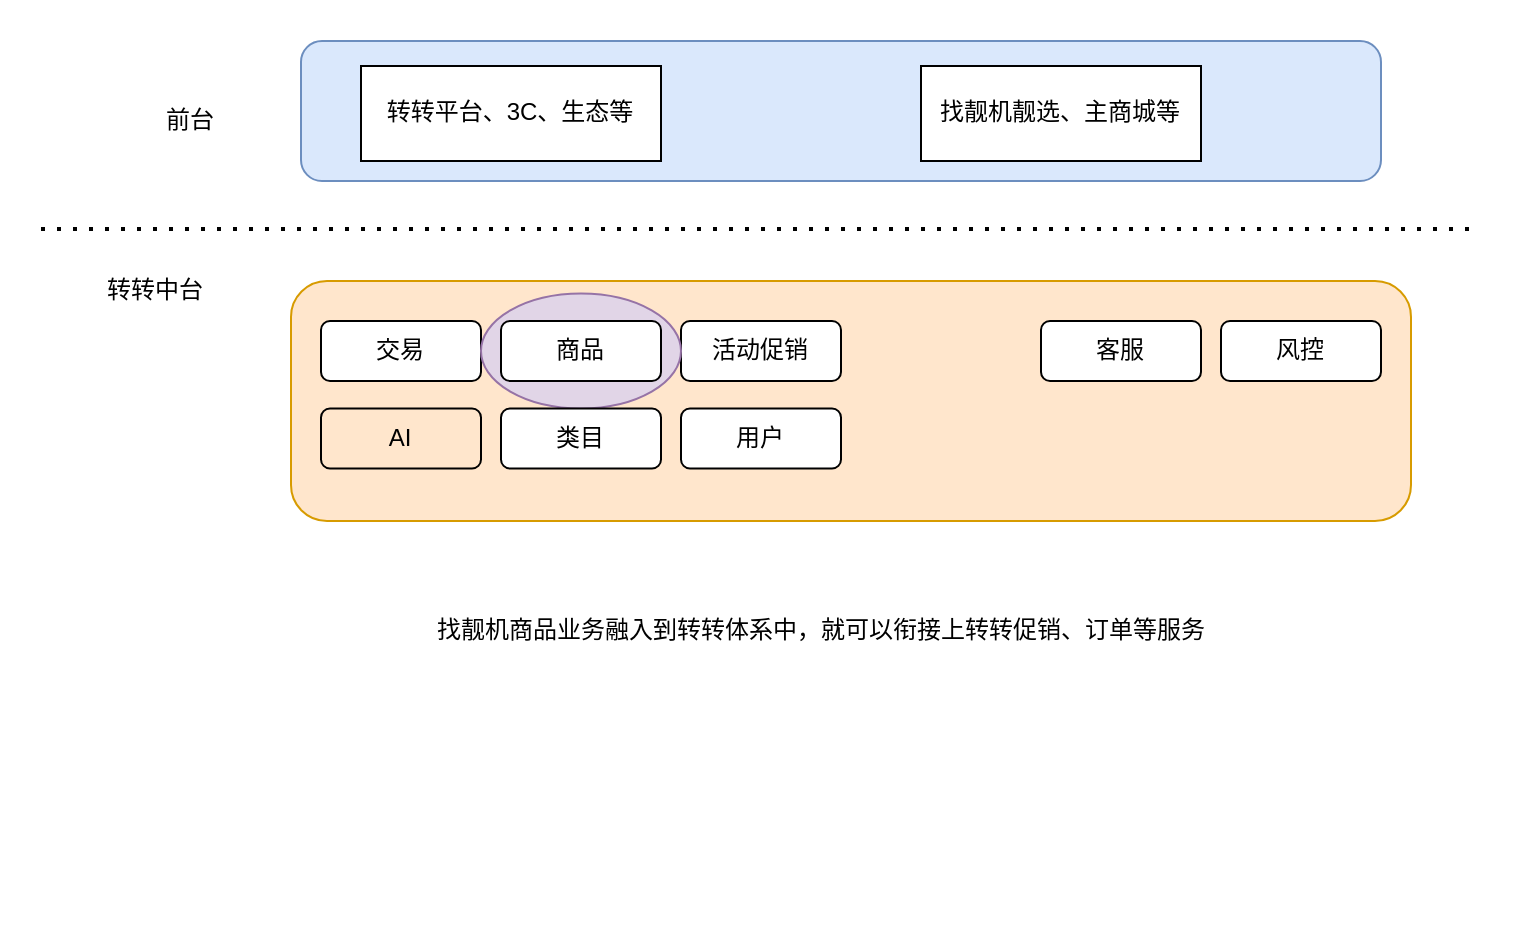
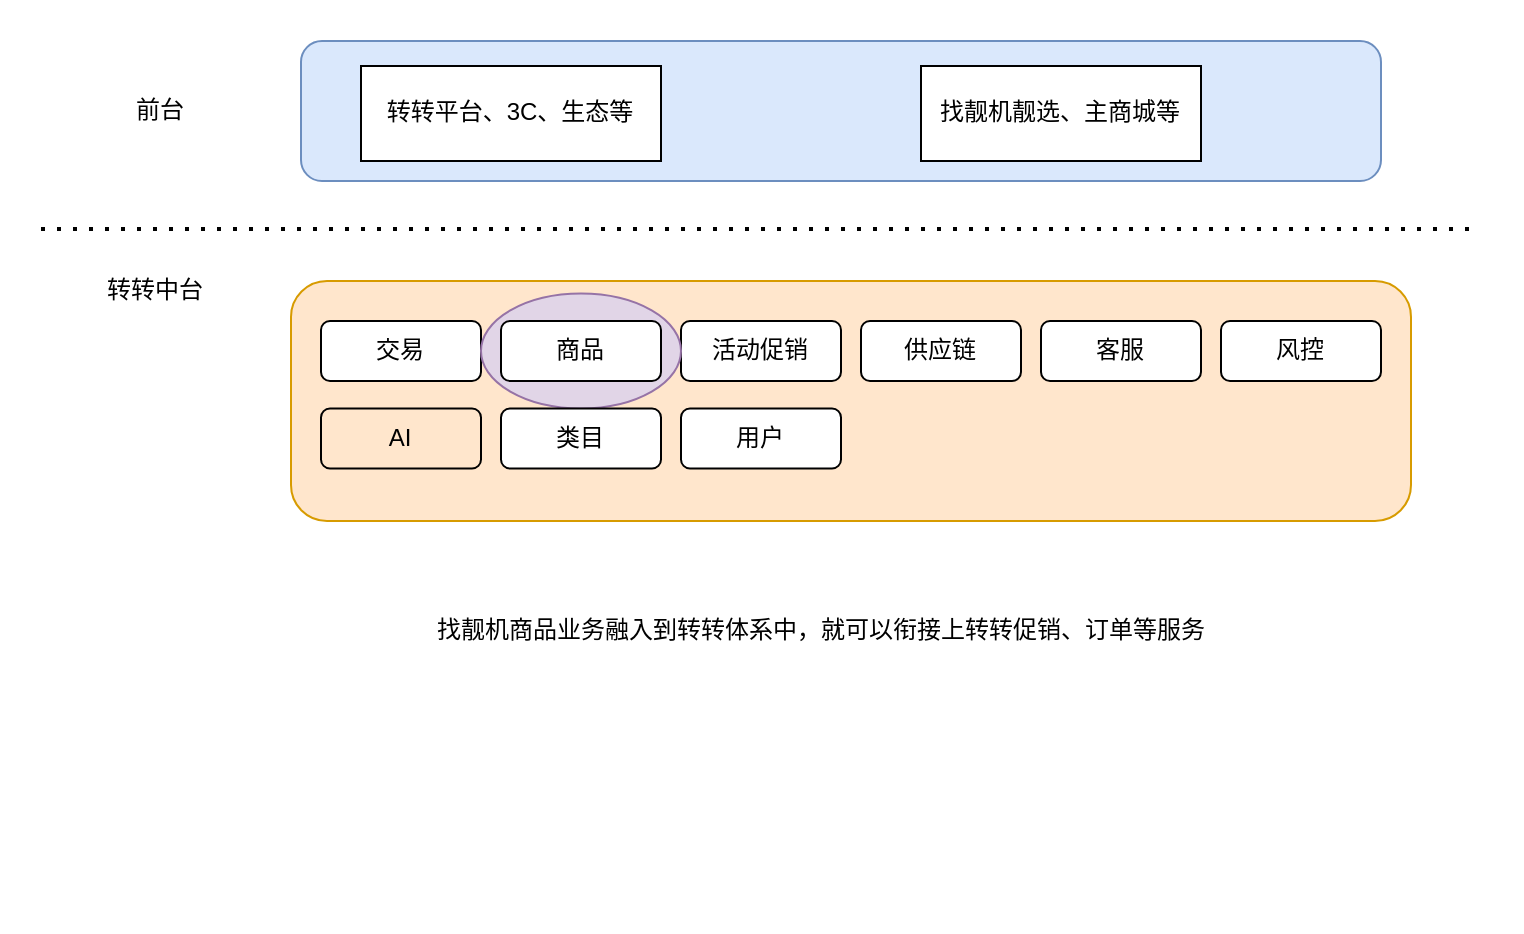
node "前台": moved (191, 121) -> (161, 111)
node "供应链": added
